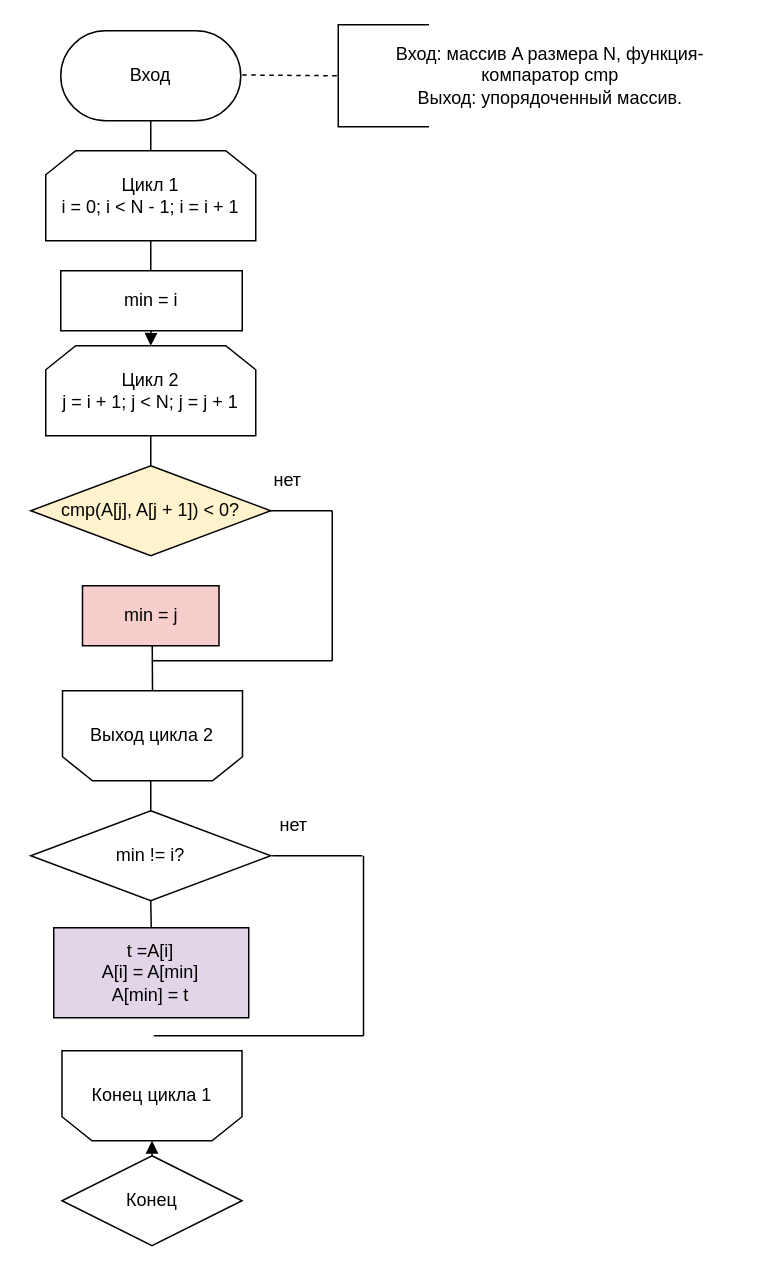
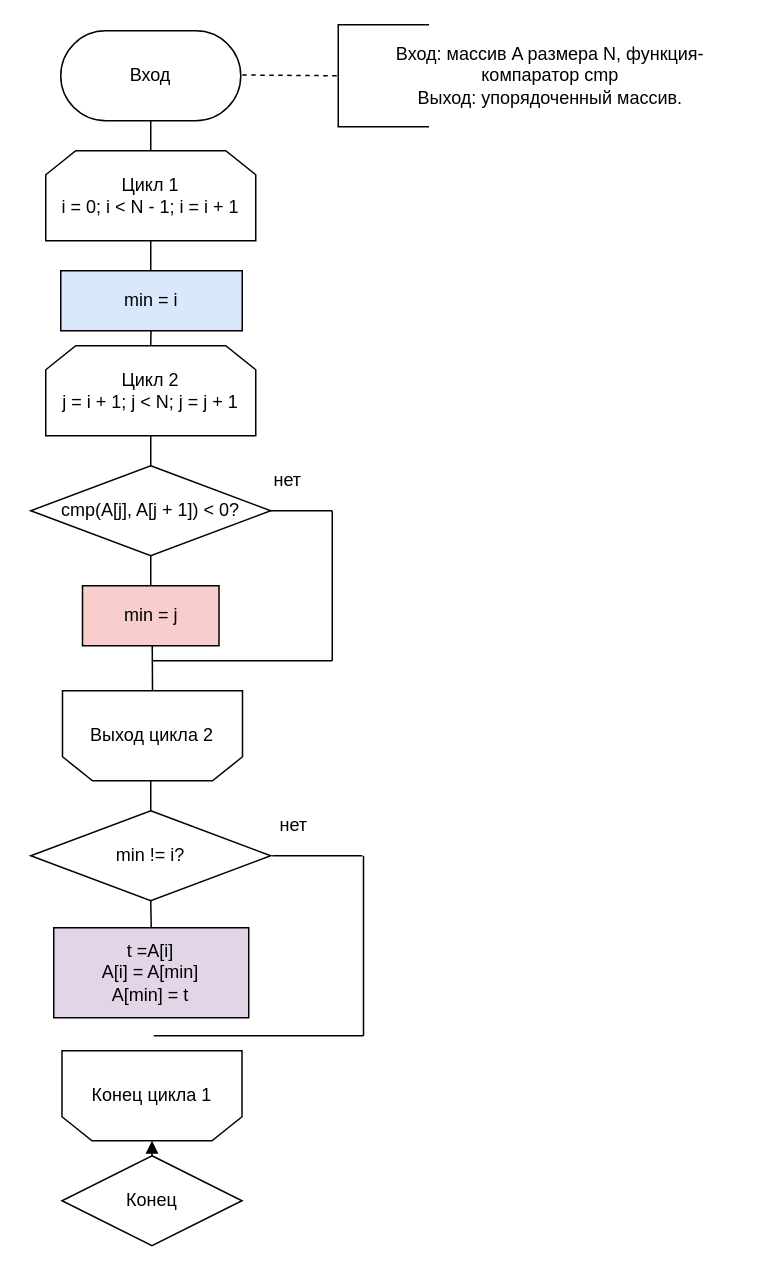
node "min = i": fillcolor #ffffff -> #dae8fc
edge "min = i" -> "Цикл 2 j = i + 1; j < N; j = j + 1": arrowhead block -> none
node "сmp(A[j], A[j + 1]) < 0?": fillcolor #fff2cc -> #ffffff
edge "сmp(A[j], A[j + 1]) < 0?" -- "min = j": added
